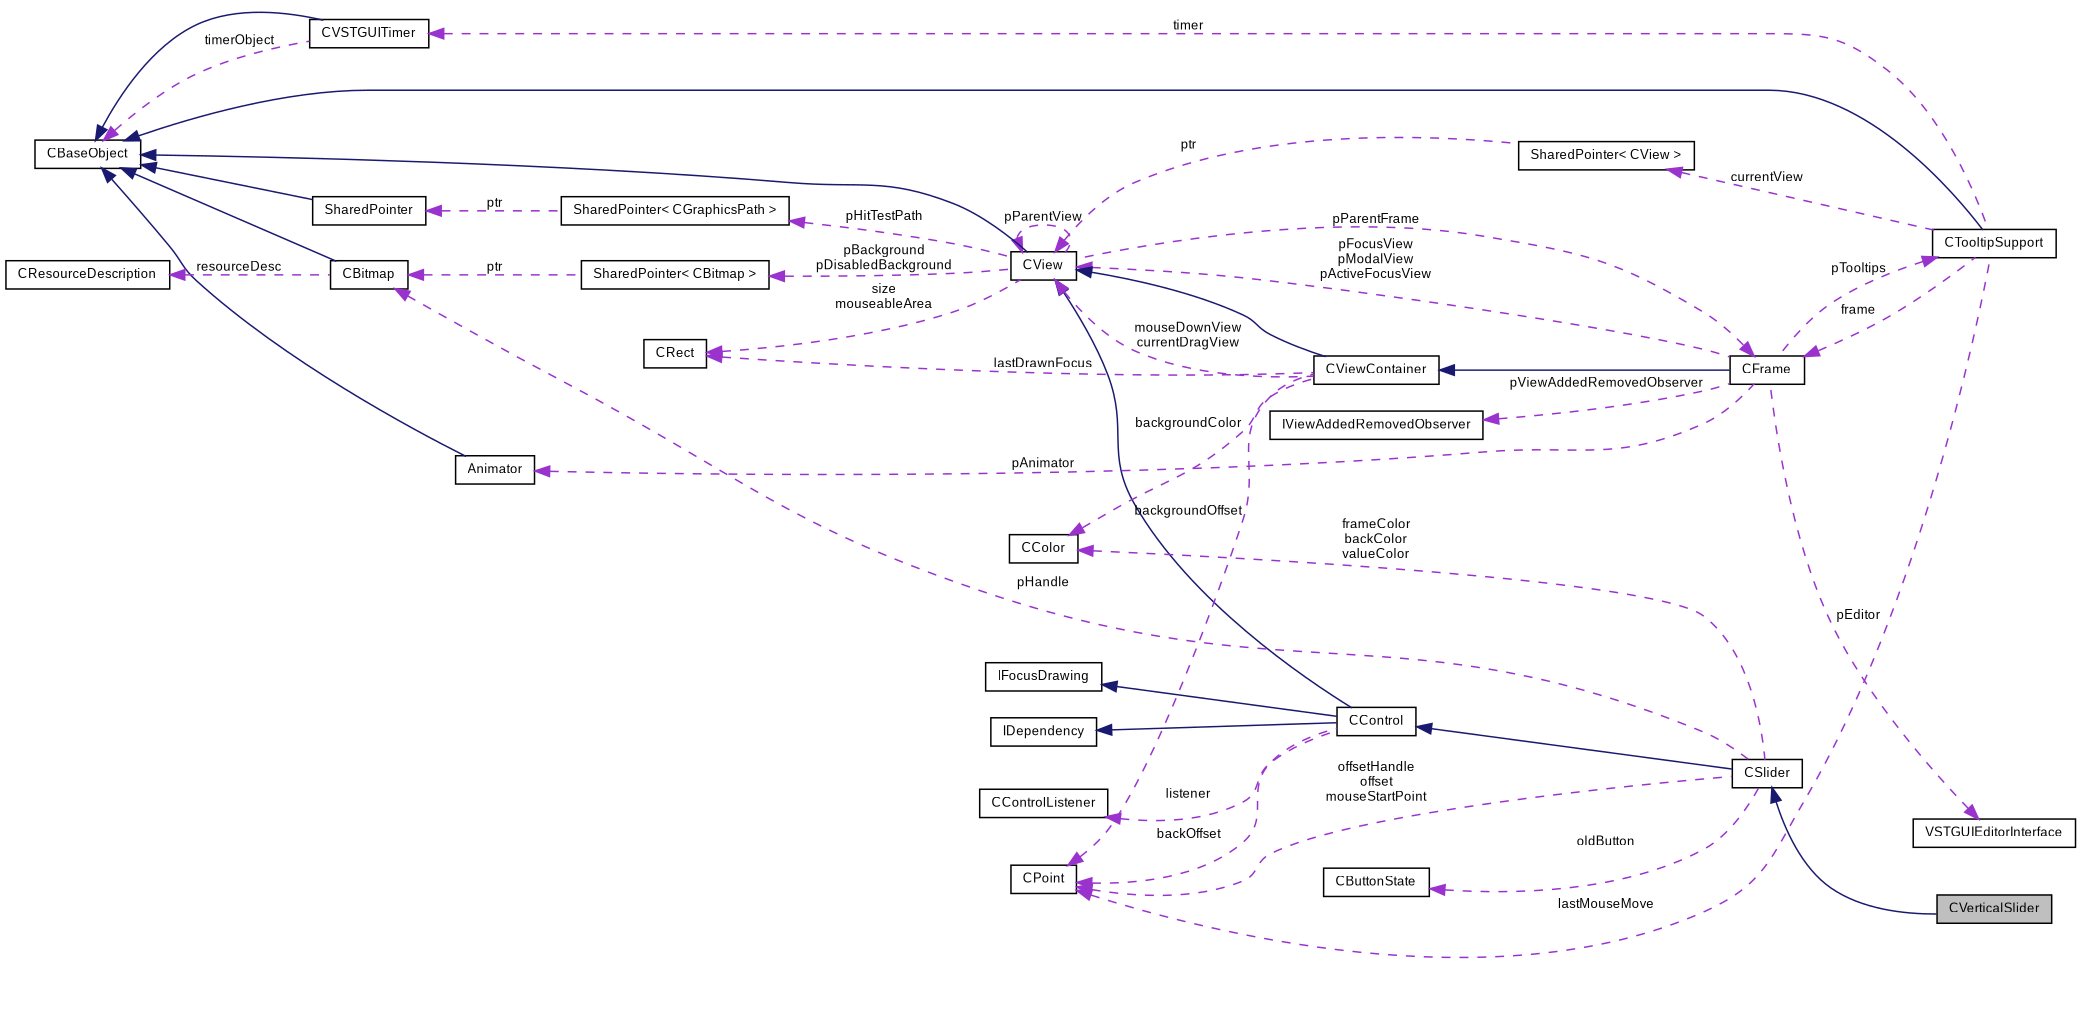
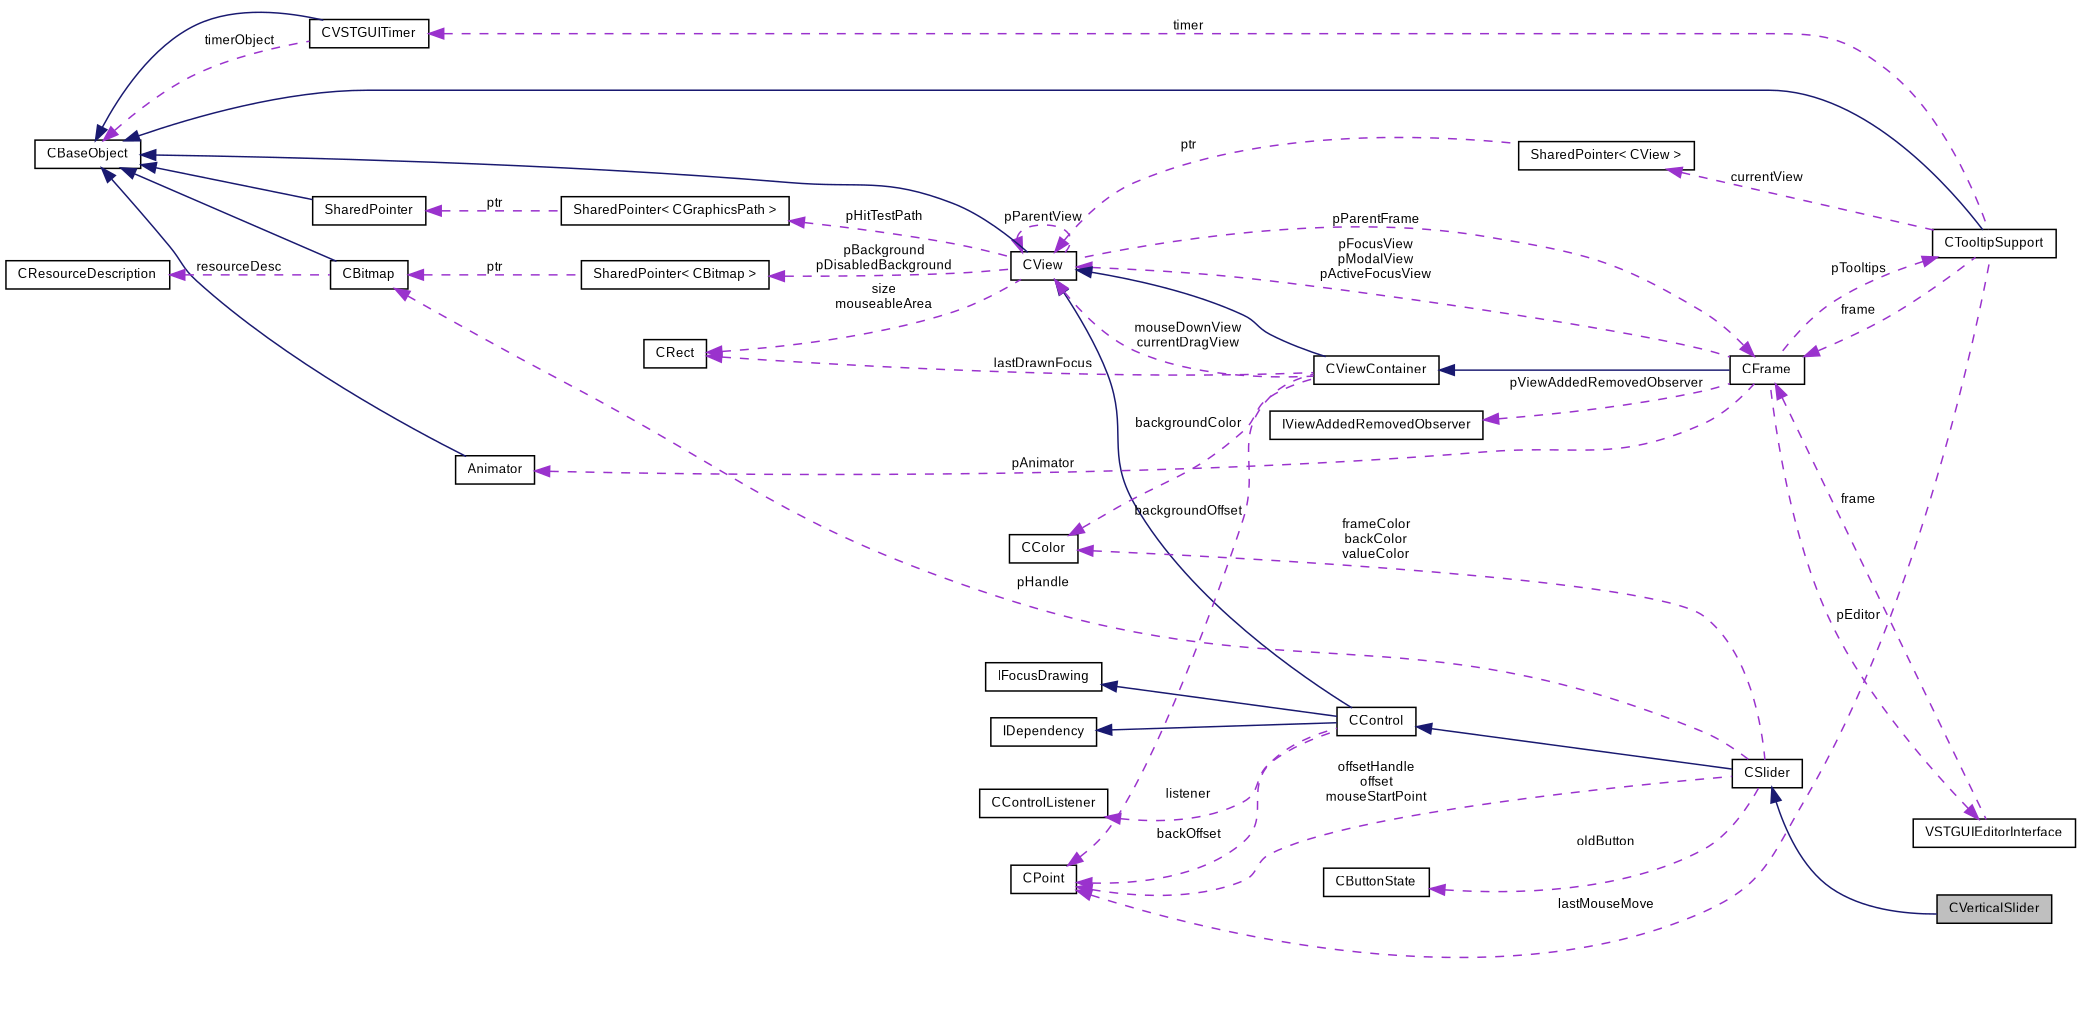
edge "VSTGUIEditorInterface" -> "CFrame": added, label "frame"
